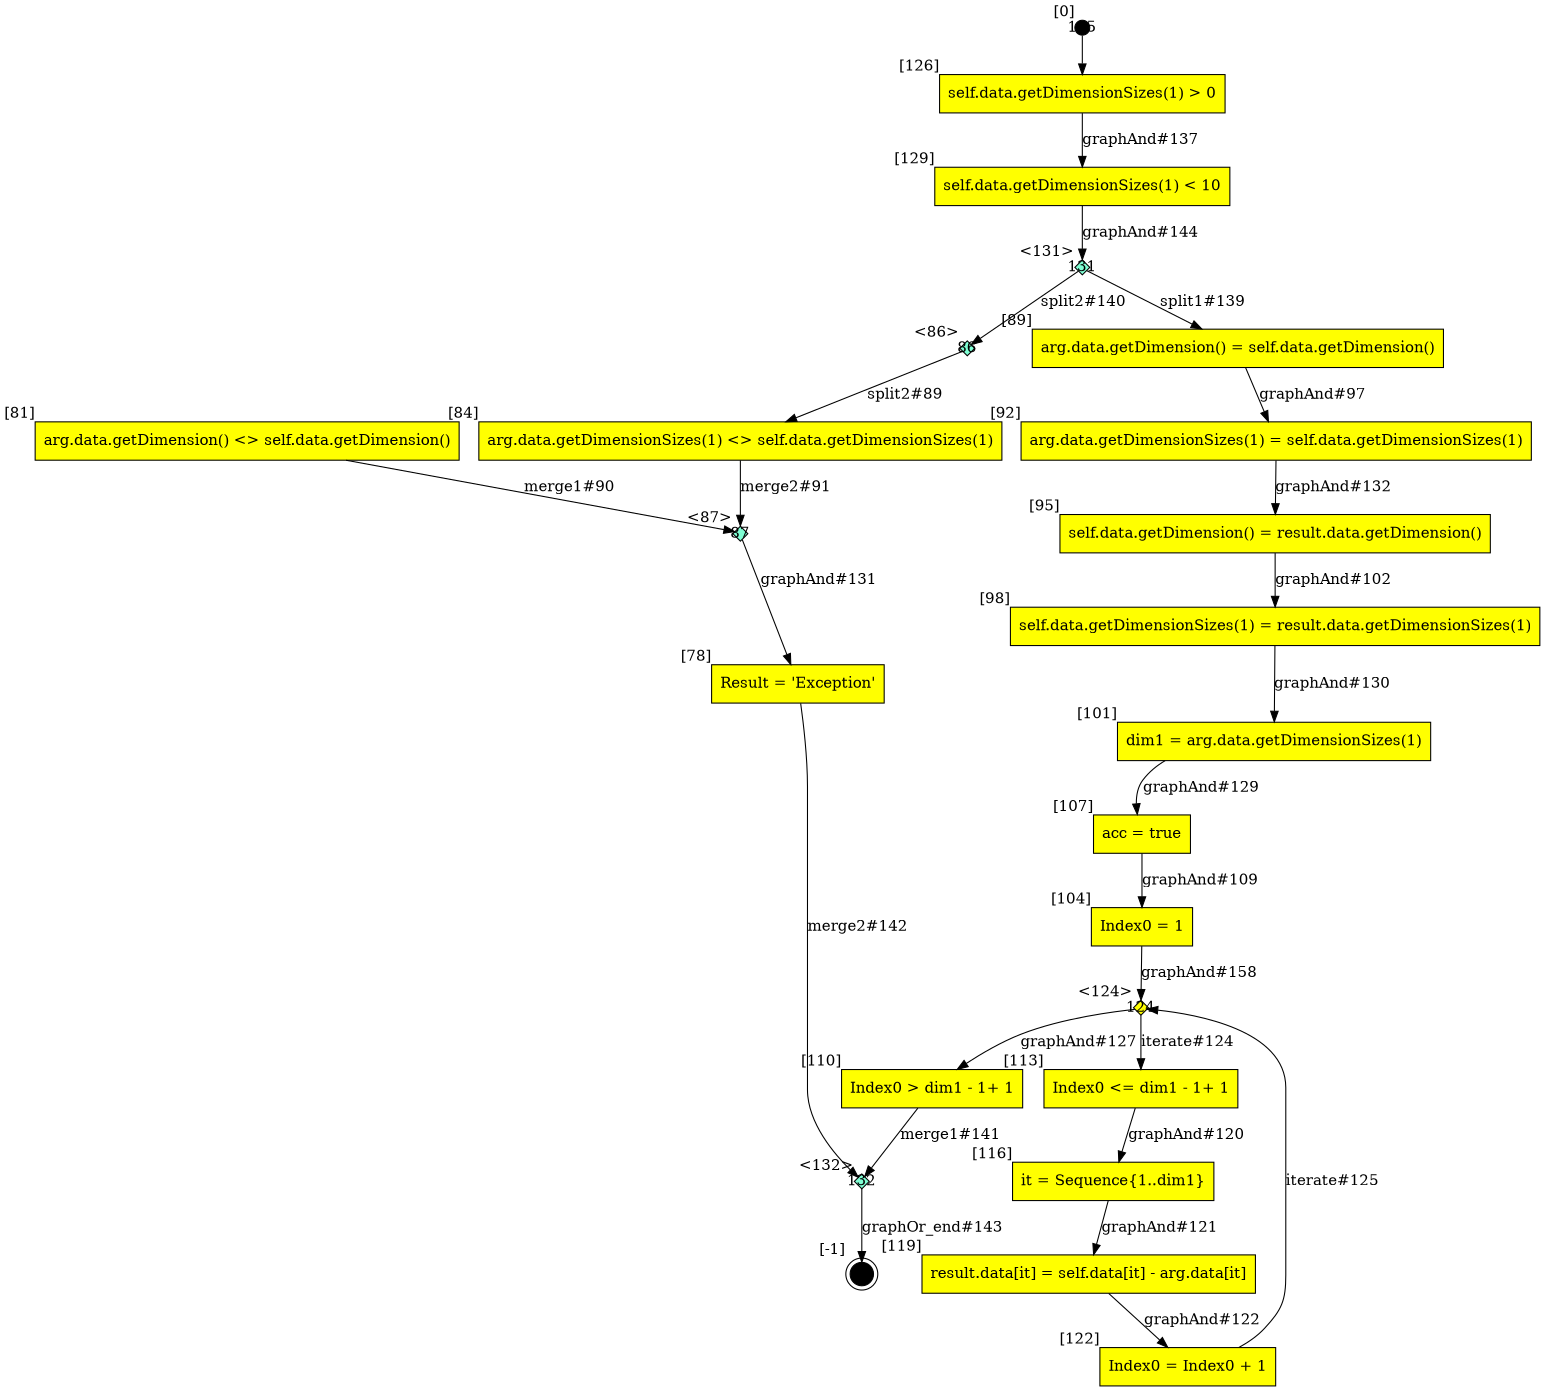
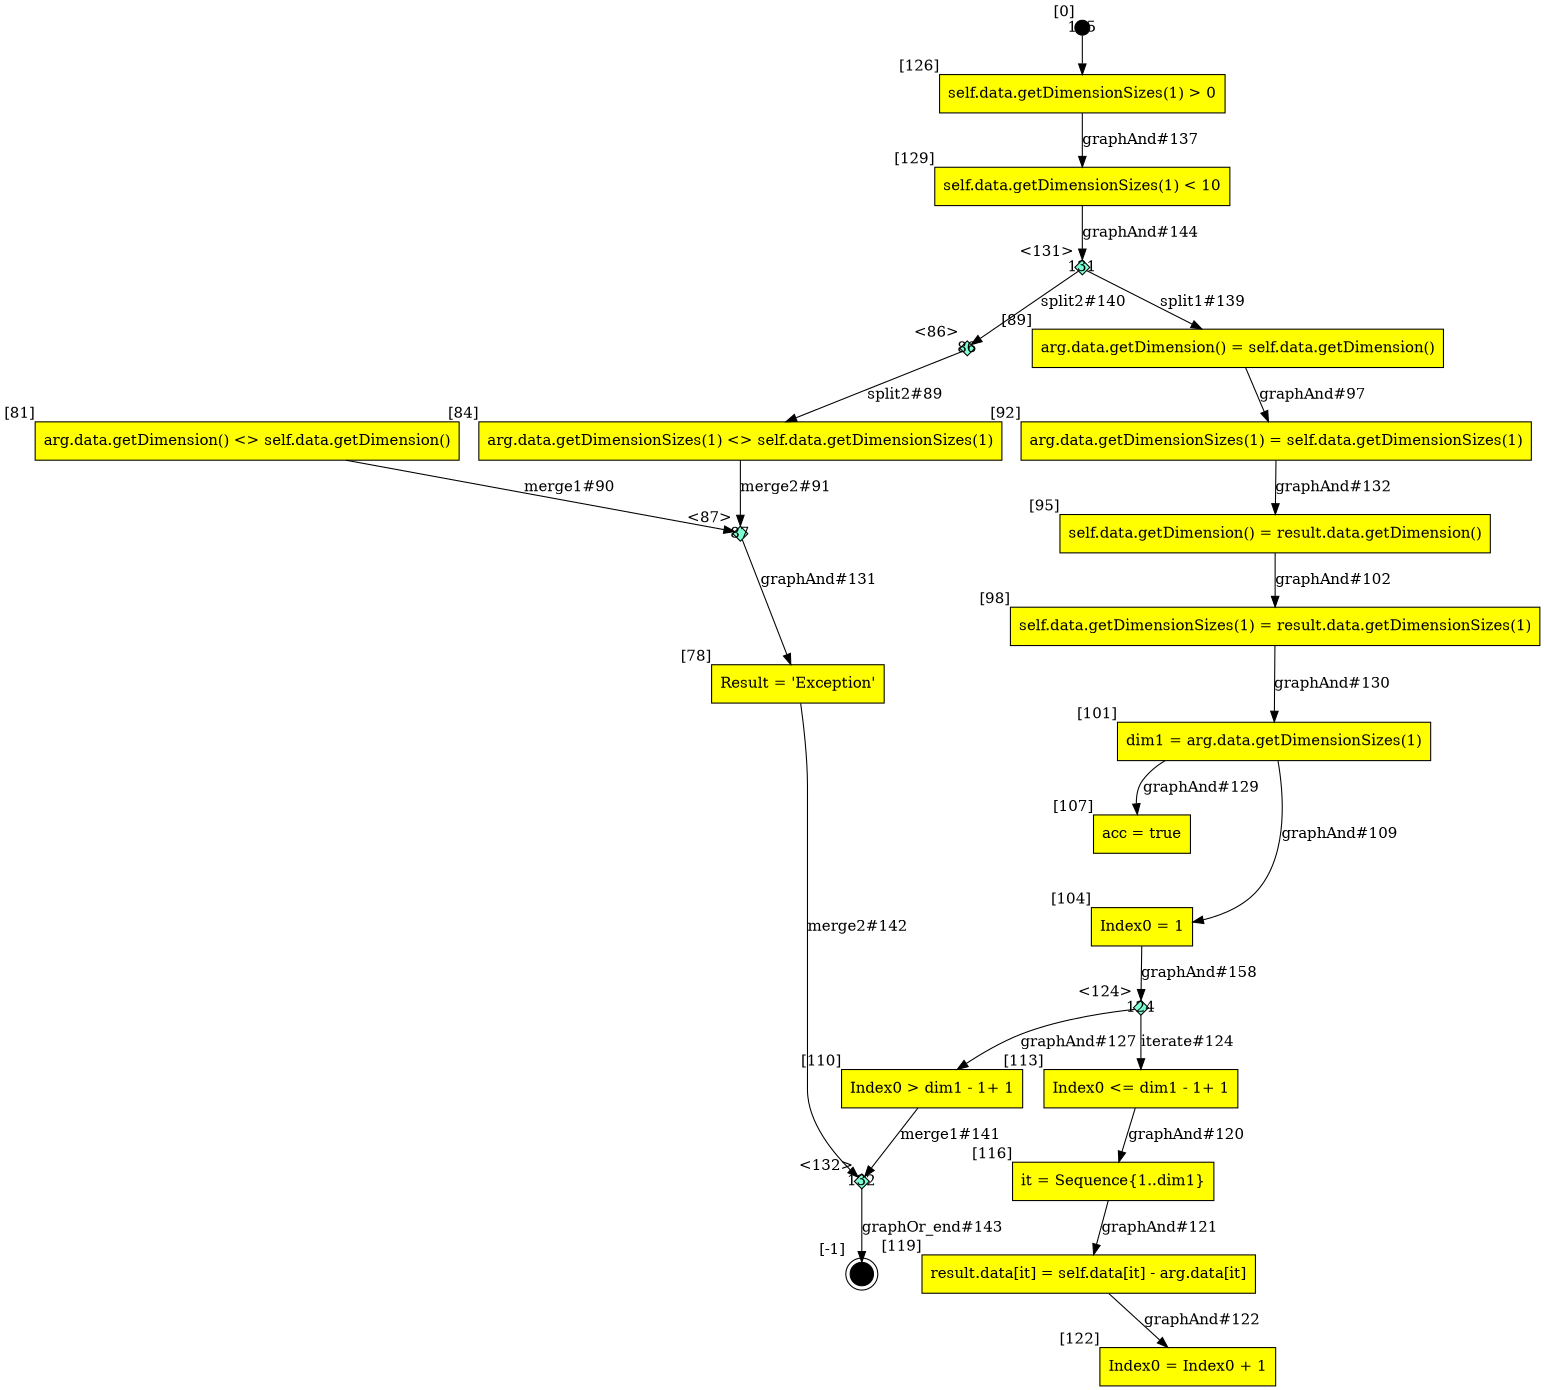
edge "acc = true [107]" -> "Index0 = 1 [104]": now "dim1 = arg.data.getDimensionSizes(1) [101]" -> "Index0 = 1 [104]"
node "124 <124>": fillcolor yellow -> aquamarine
edge "Index0 = Index0 + 1 [122]" -> "124 <124>": removed, label "iterate#125"
